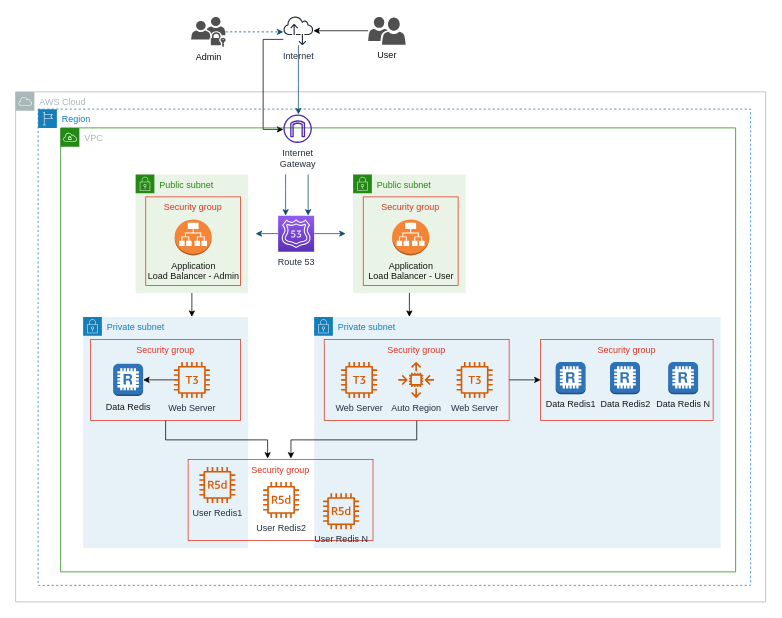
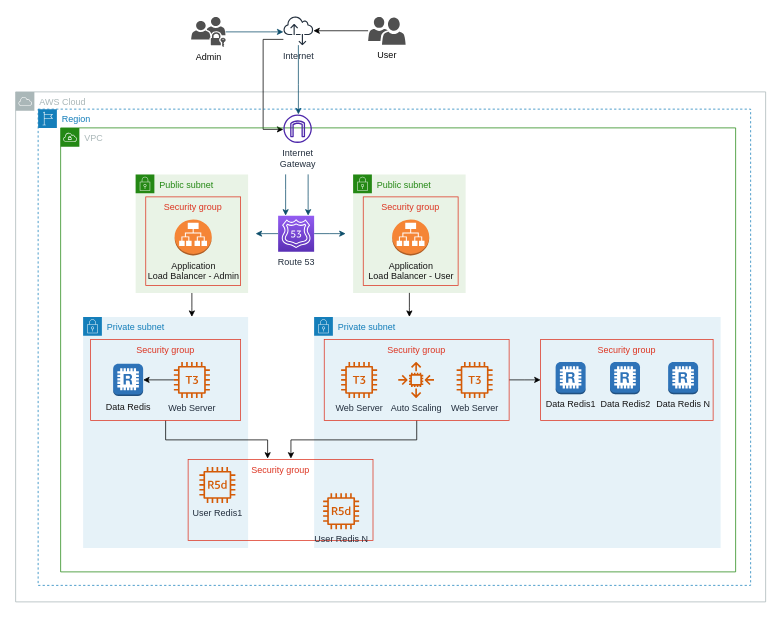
edge "Admin" -> "Internet": style dashed -> solid
node "Auto Region": label "Auto Region" -> "Auto Scaling"
node "User Redis2": removed
